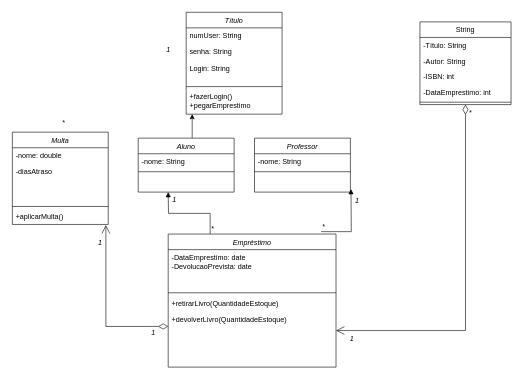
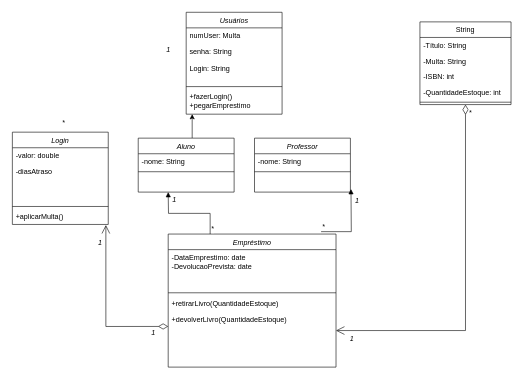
node "Título": label "Título" -> "Usuários"
node "numUser: String": label "numUser: String" -> "numUser: Multa"
node "-Autor: String": label "-Autor: String" -> "-Multa: String"
node "-DataEmprestimo: int": label "-DataEmprestimo: int" -> "-QuantidadeEstoque: int"
node "Multa": label "Multa" -> "Login"
node "-nome: double": label "-nome: double" -> "-valor: double"
